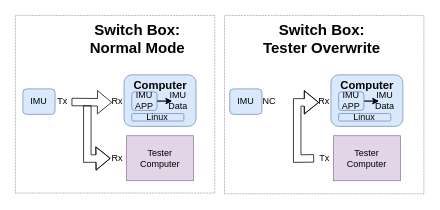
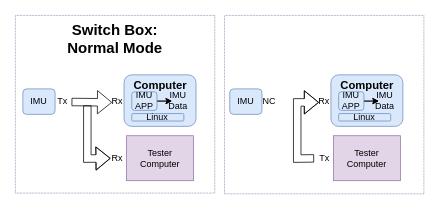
node "Switch Box: Normal Mode": moved (138, 39) -> (115, 39)
node "Switch Box: Tester Overwrite": removed
